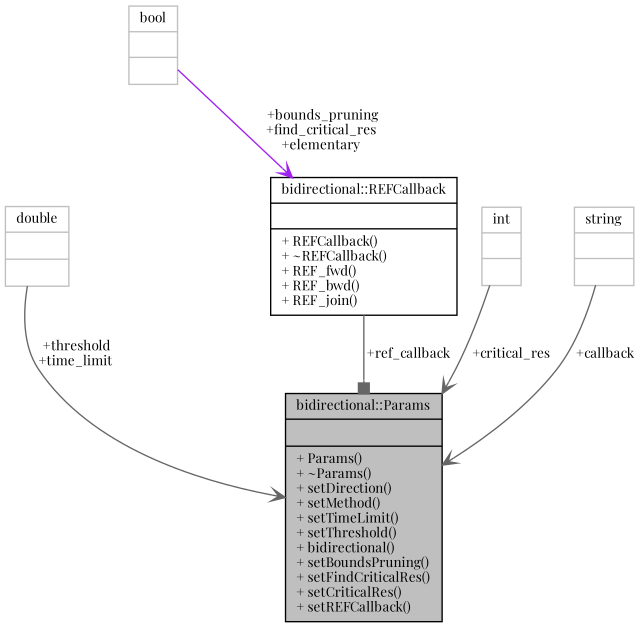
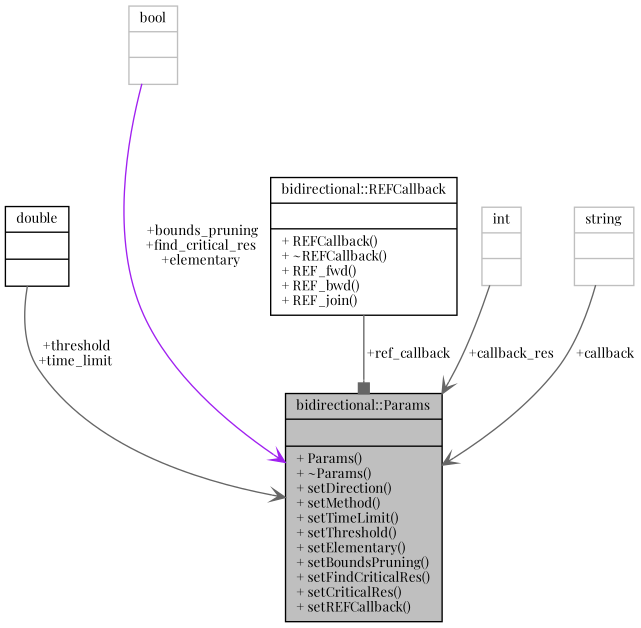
edge "bool" -> "bidirectional::REFCallback": now "bool" -> "bidirectional::Params"
node "double": color grey75 -> black
edge "int" -> "bidirectional::Params": label " +critical_res" -> " +callback_res"
node "bidirectional::Params": text "+ bidirectional()" -> "+ setElementary()"
